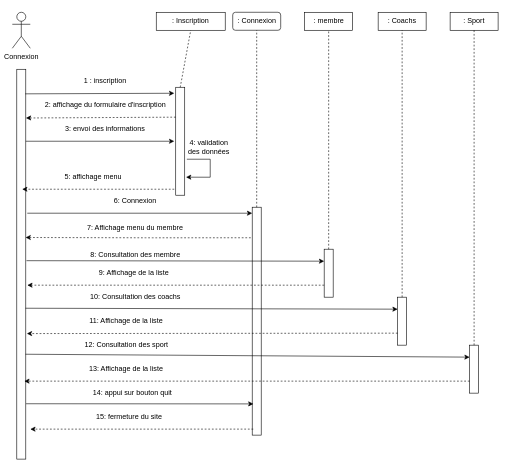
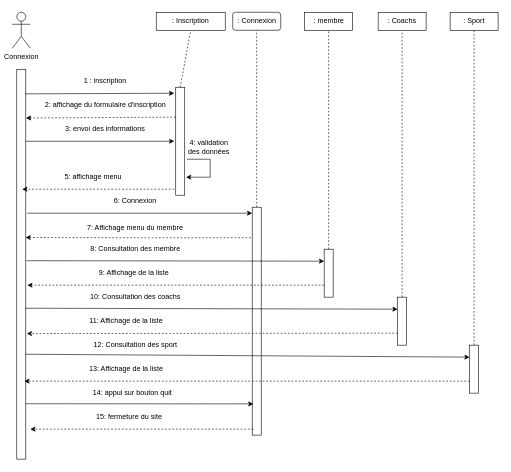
node "8: Consultation des membre": moved (135, 255) -> (135, 249)
node "12: Consultation des sport": moved (126, 345) -> (135, 345)
